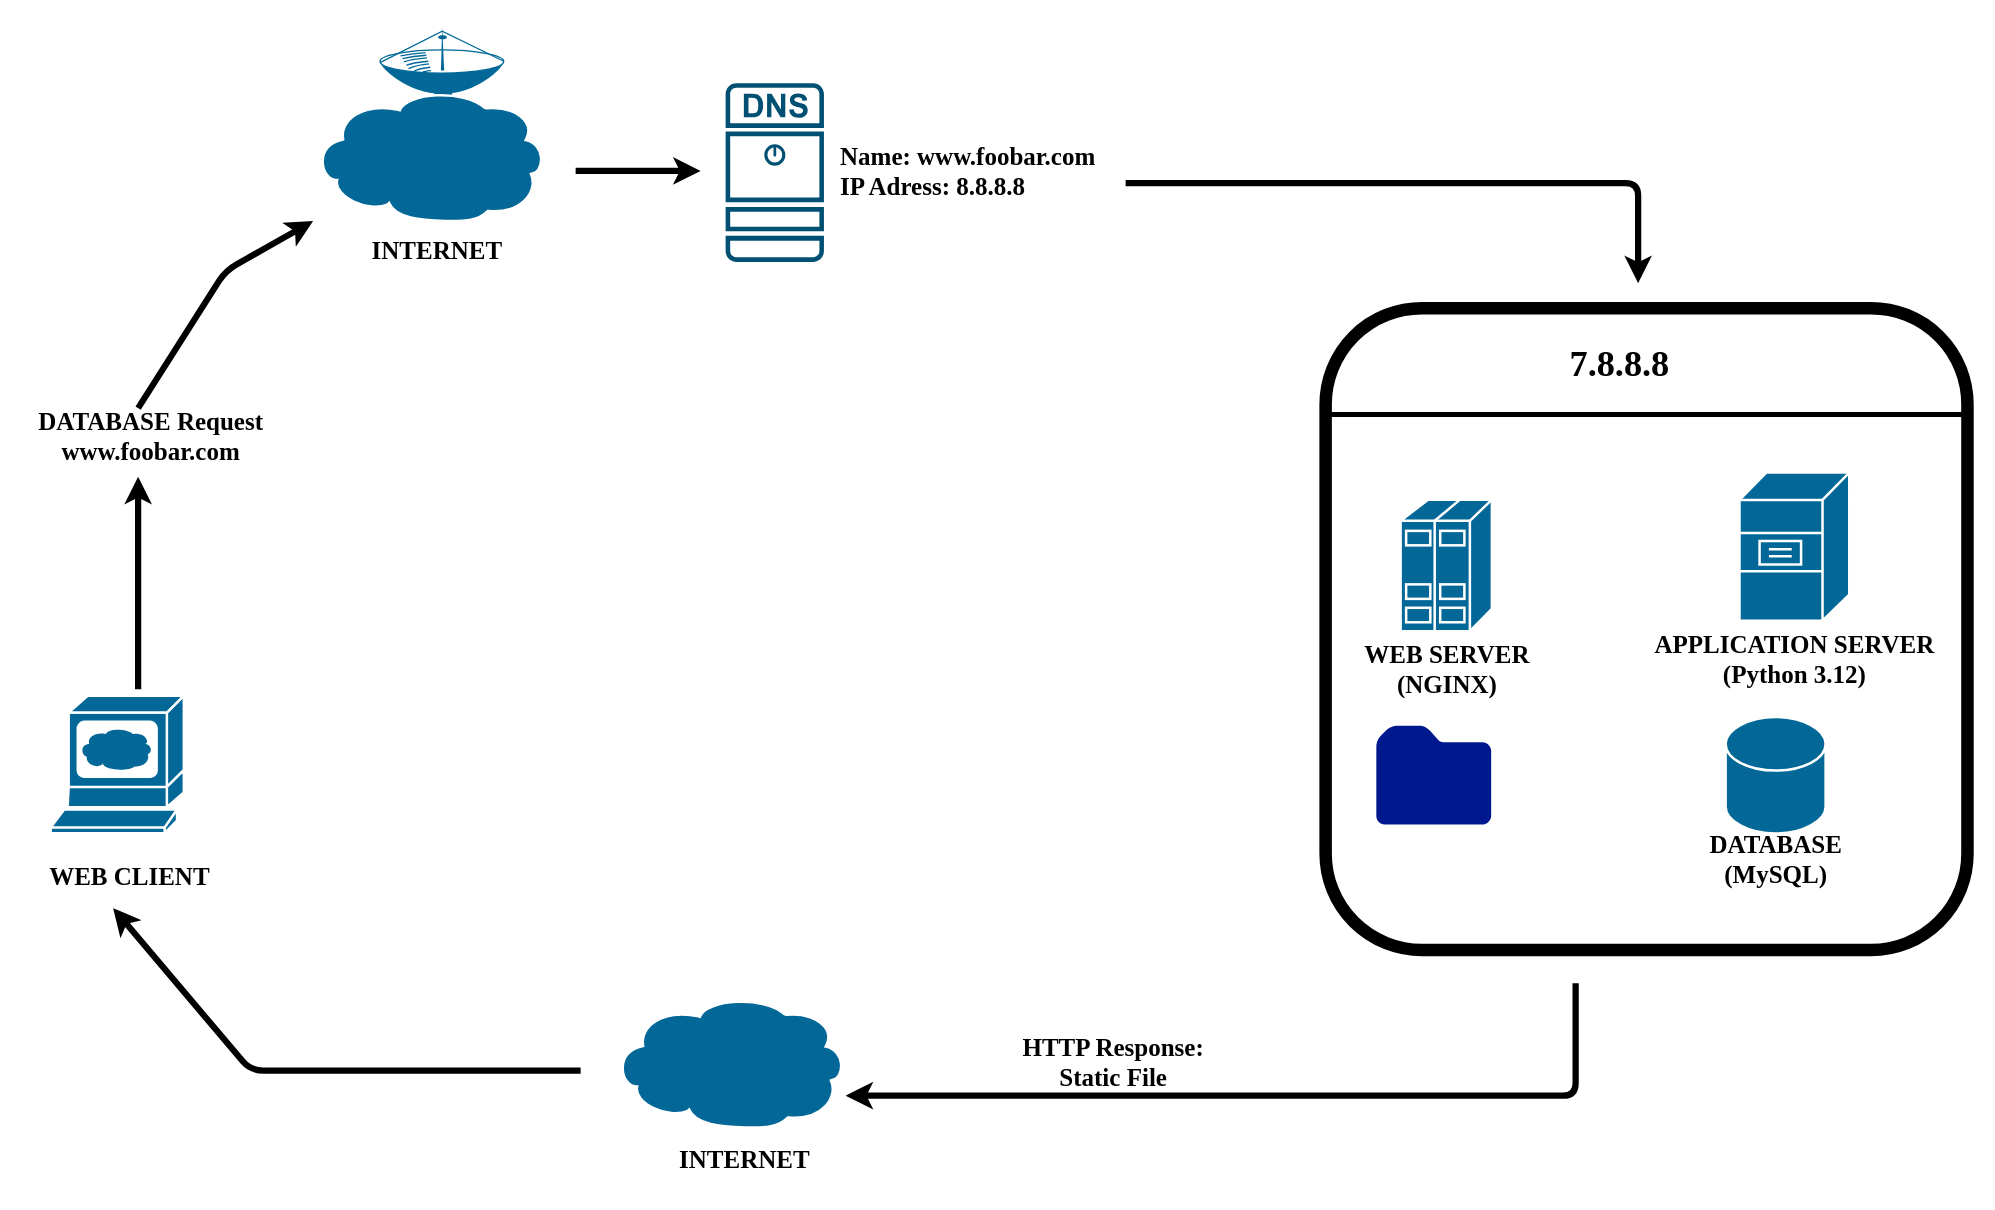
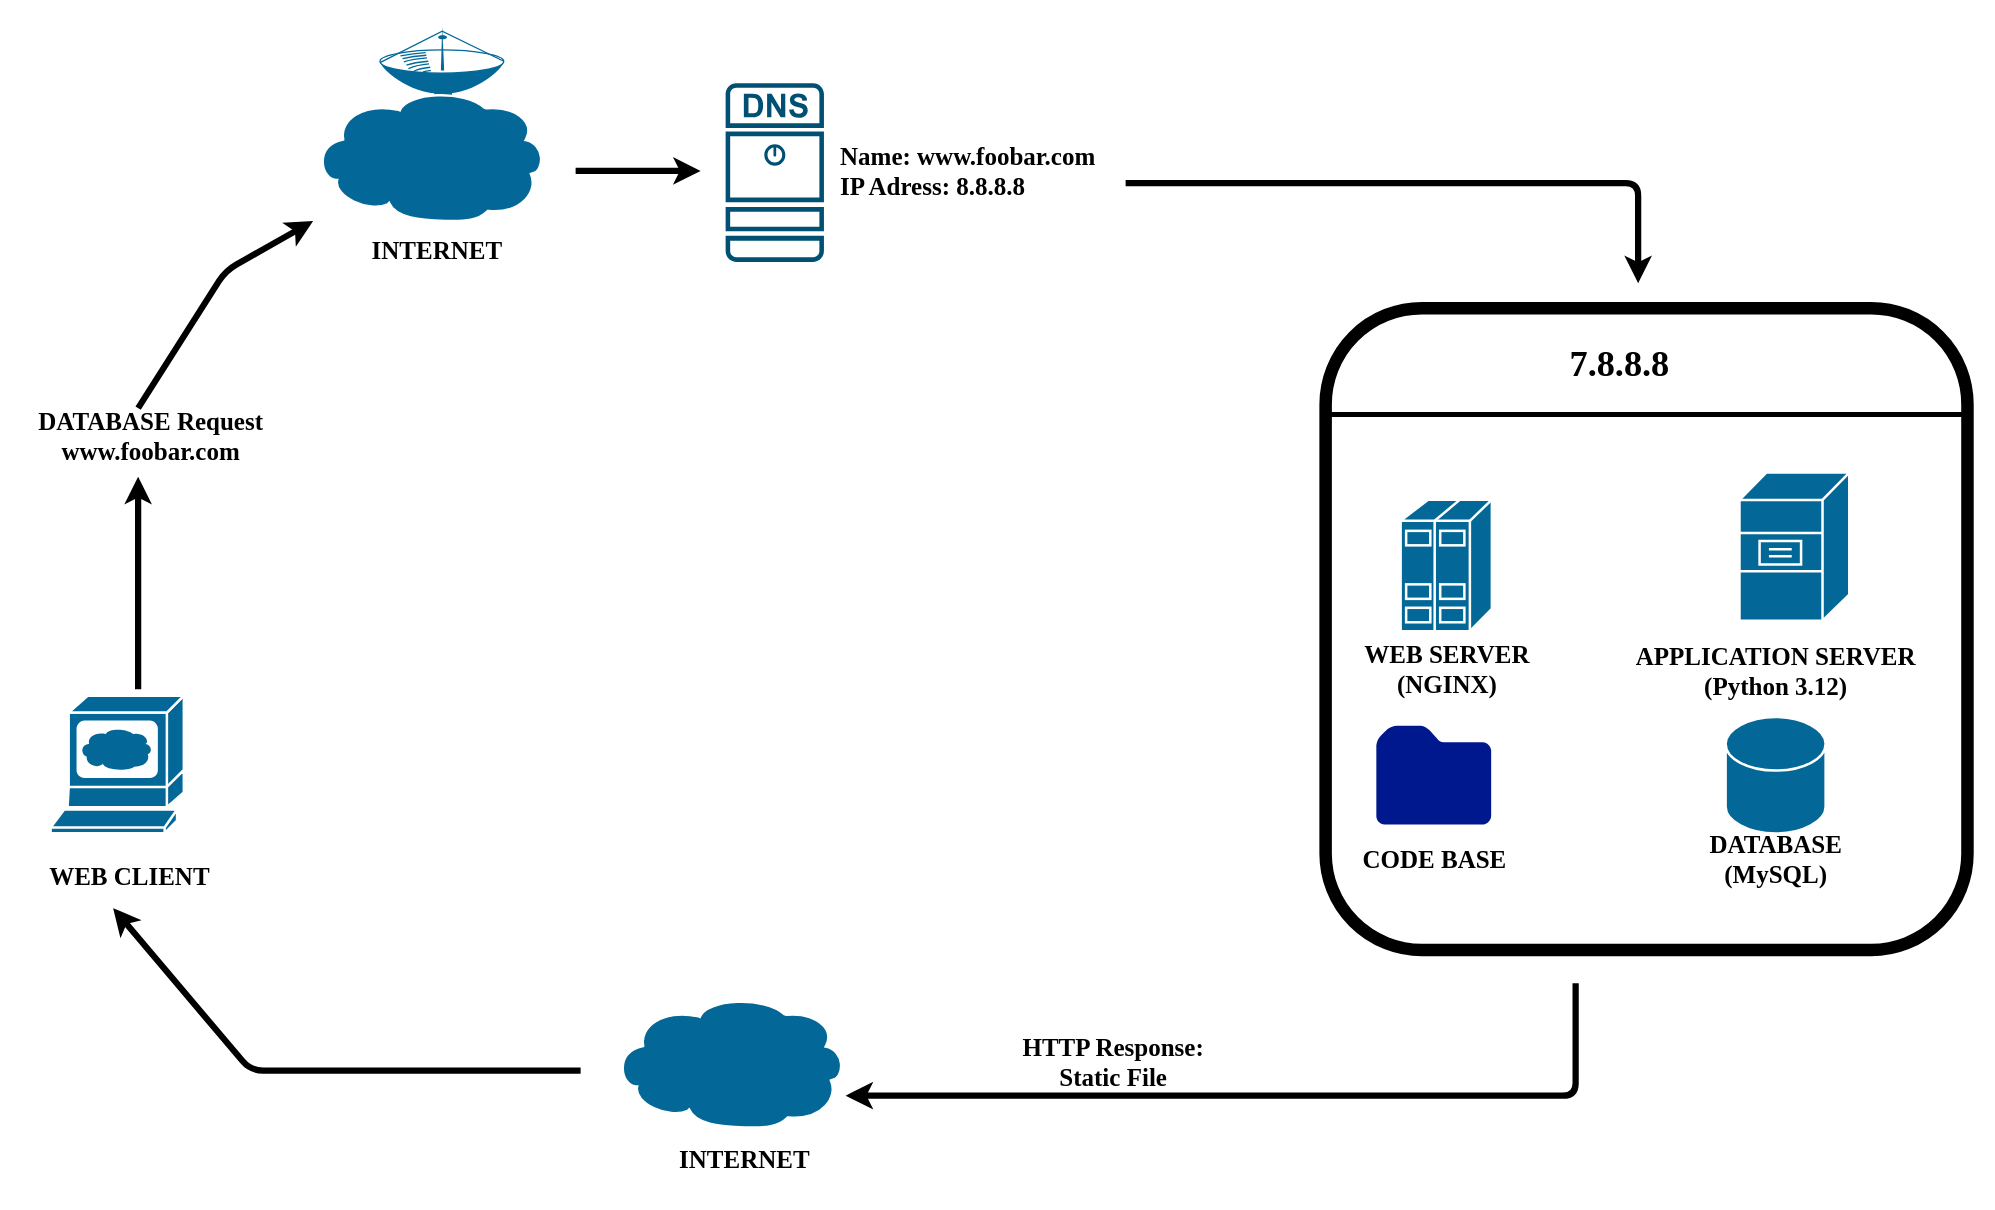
node "APPLICATION SERVER (Python 3.12)": moved (1794, 658) -> (1776, 671)
node "CODE BASE": added
